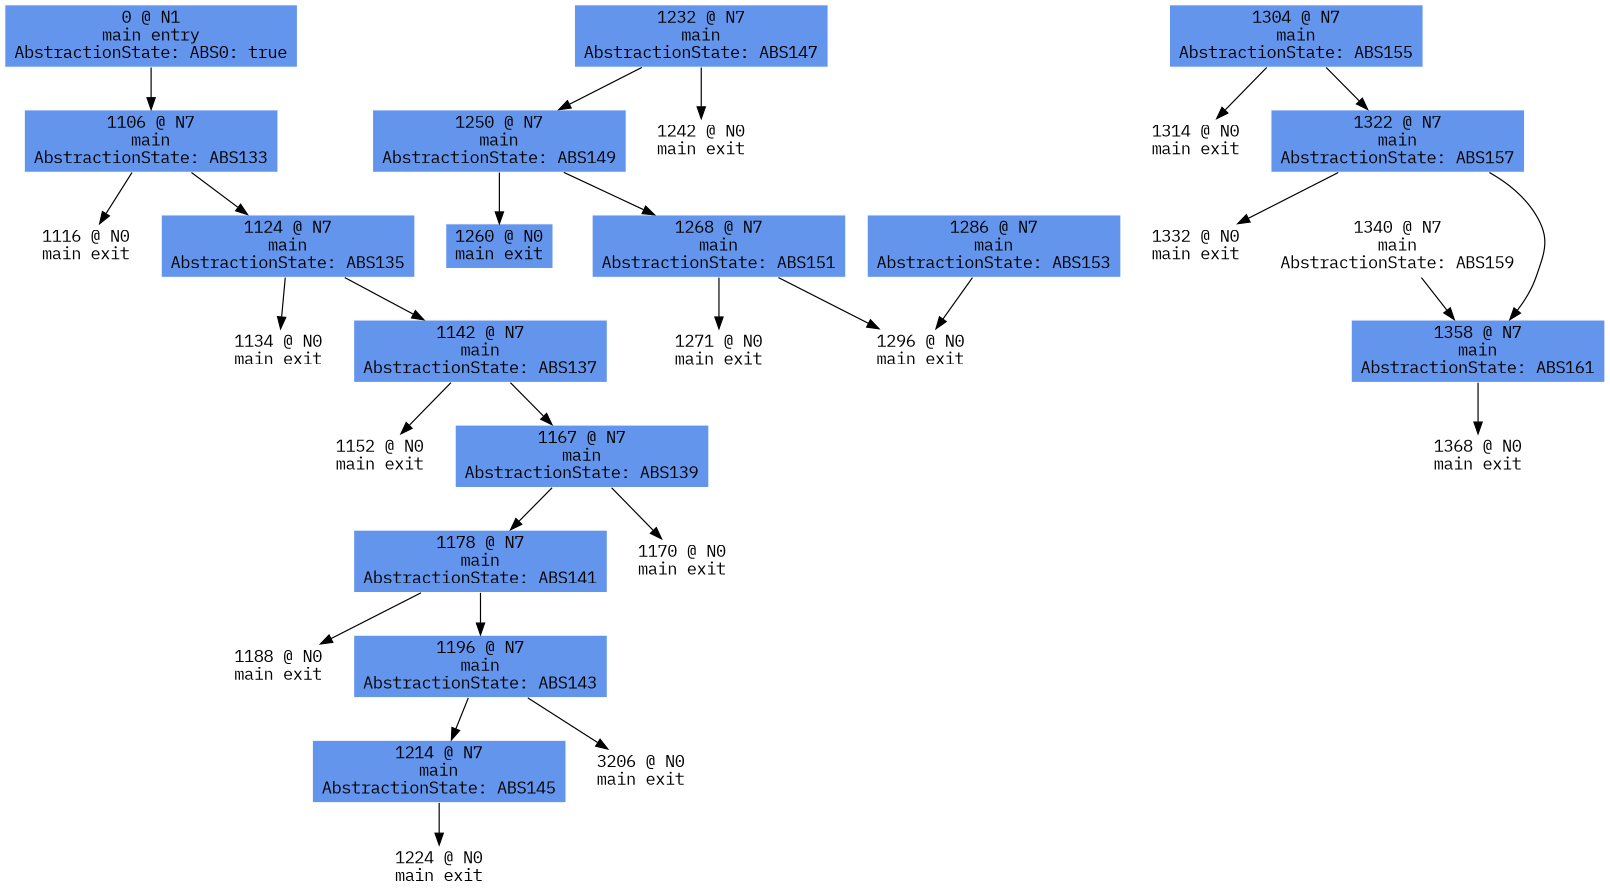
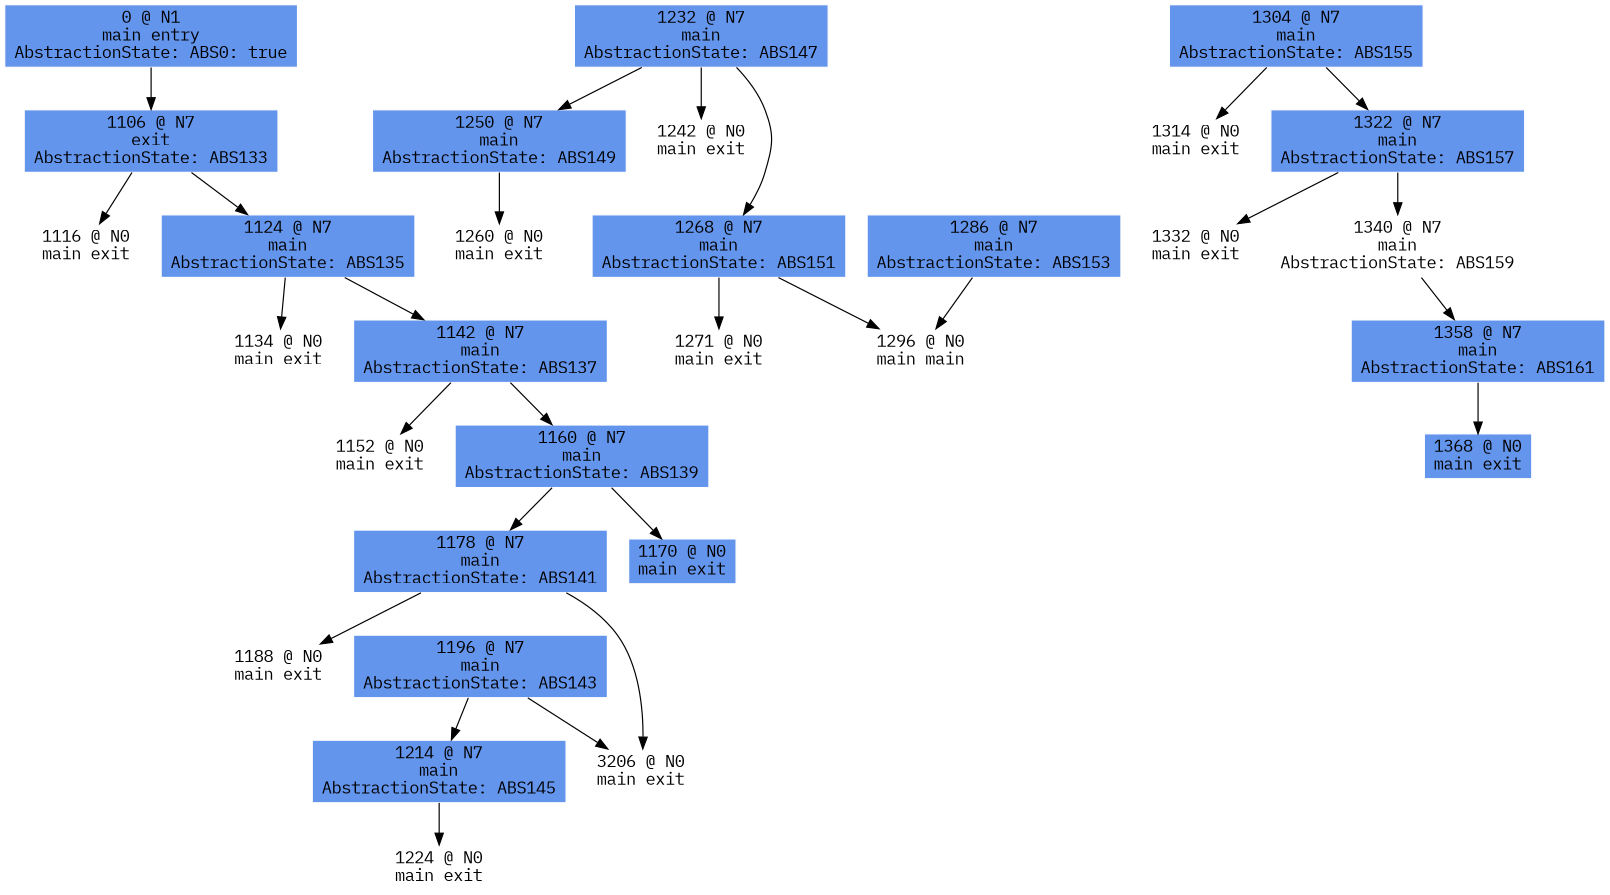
node "1106 @ N7 main AbstractionState: ABS133": label "1106 @ N7 main AbstractionState: ABS133" -> "1106 @ N7 exit AbstractionState: ABS133"
edge "1250 @ N7 main AbstractionState: ABS149" -> "1268 @ N7 main AbstractionState: ABS151": now "1232 @ N7 main AbstractionState: ABS147" -> "1268 @ N7 main AbstractionState: ABS151"
edge "1322 @ N7 main AbstractionState: ABS157" -> "1358 @ N7 main AbstractionState: ABS161": now "1322 @ N7 main AbstractionState: ABS157" -> "1340 @ N7 main AbstractionState: ABS159"
node "1260 @ N0 main exit": fillcolor cornflowerblue -> white
node "1296 @ N0 main exit": label "1296 @ N0 main exit" -> "1296 @ N0 main main"
node "1167 @ N7 main AbstractionState: ABS139": label "1167 @ N7 main AbstractionState: ABS139" -> "1160 @ N7 main AbstractionState: ABS139"
node "1368 @ N0 main exit": fillcolor white -> cornflowerblue
node "1170 @ N0 main exit": fillcolor white -> cornflowerblue
edge "1178 @ N7 main AbstractionState: ABS141" -> "1196 @ N7 main AbstractionState: ABS143": now "1178 @ N7 main AbstractionState: ABS141" -> "3206 @ N0 main exit"
